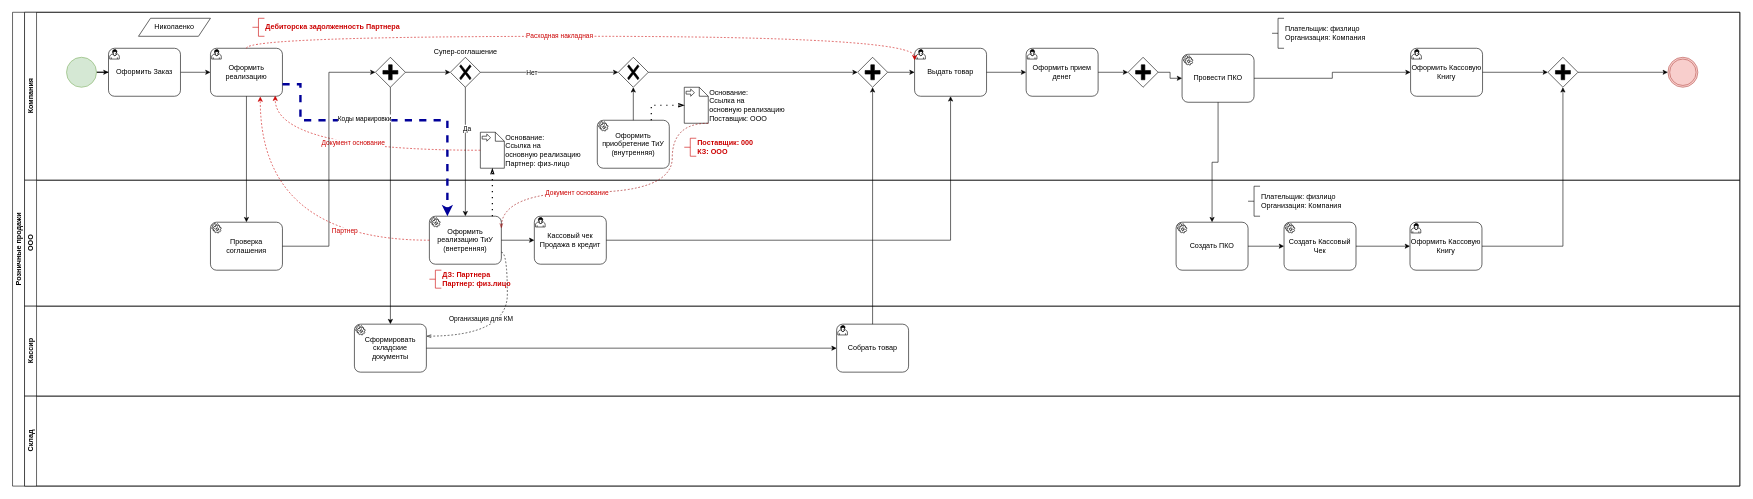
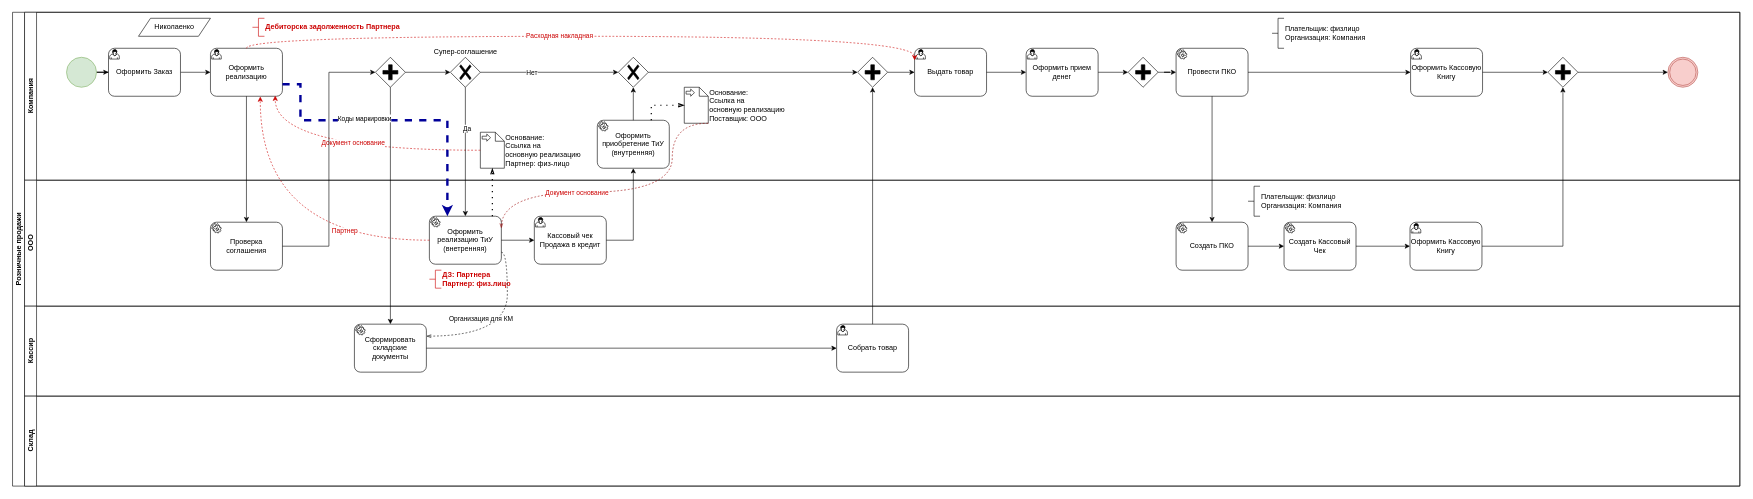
node "Провести ПКО": moved (1218, 78) -> (1212, 72)
node "Поставщик: 000 КЗ: ООО": removed
edge "Кассовый чек Продажа в кредит" -> "Выдать товар": now "Кассовый чек Продажа в кредит" -> "Оформить приобретение ТиУ (внутренняя)"
